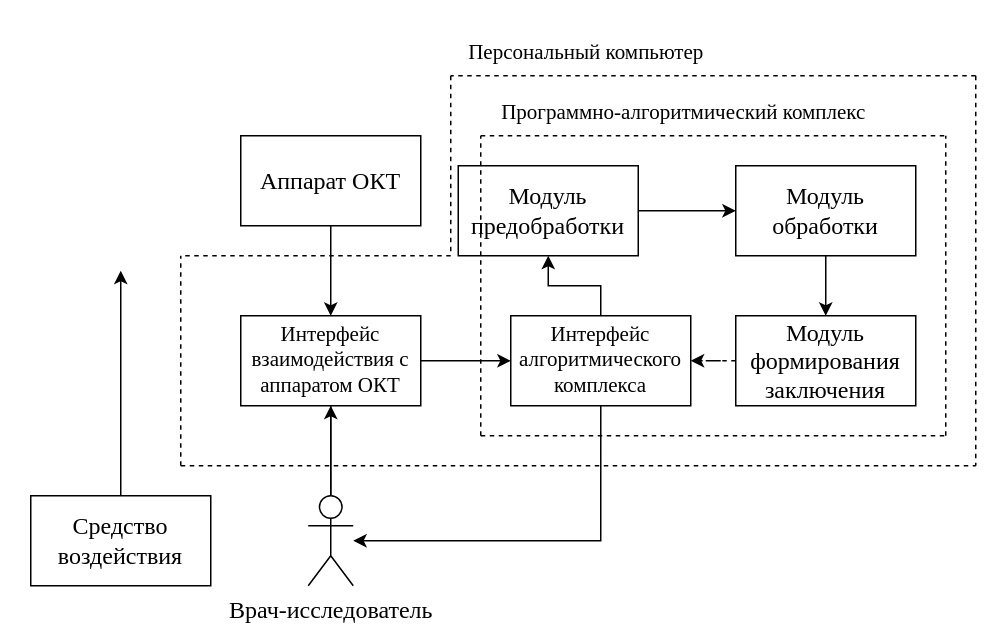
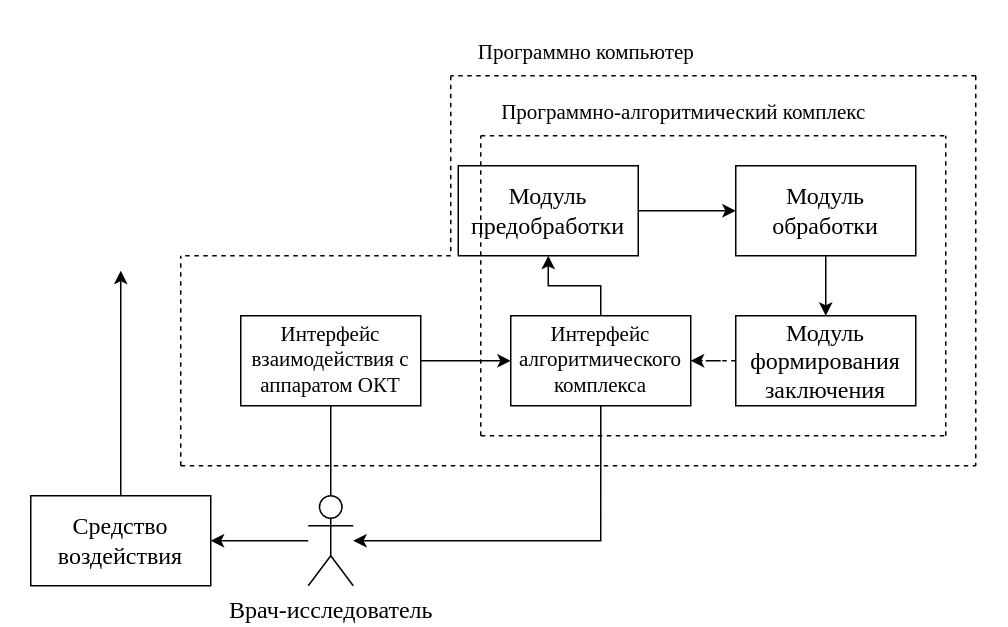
node "Персональный компьютер": label "Персональный компьютер" -> "Программно компьютер"
node "Аппарат ОКТ": removed
edge "Аппарат ОКТ" -> "Интерфейс взаимодействия с аппаратом ОКТ": removed
edge "Врач-исследователь" -> "Интерфейс взаимодействия с аппаратом ОКТ": now "Врач-исследователь" -> "Средство воздействия"
